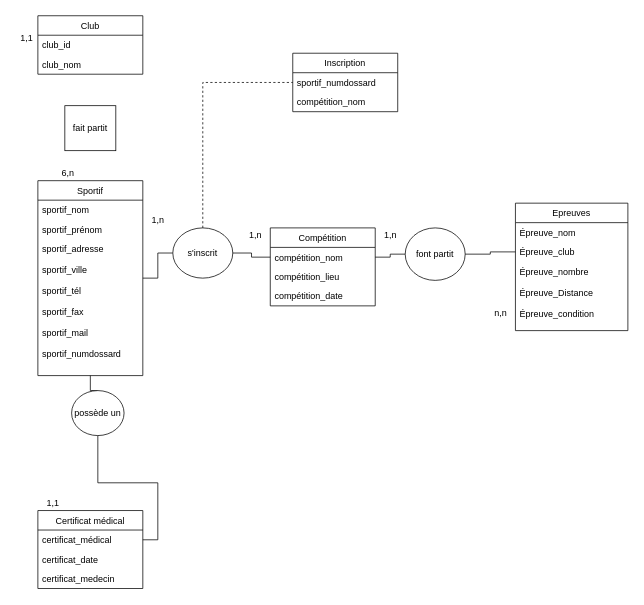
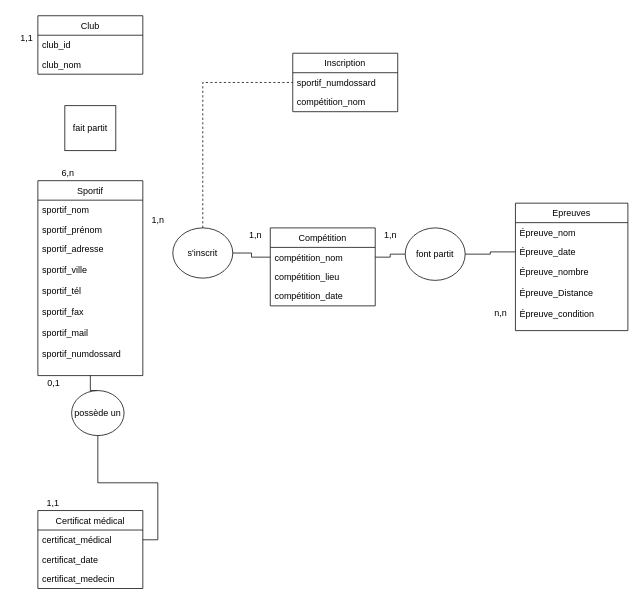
node "Épreuve_club": label "Épreuve_club" -> "Épreuve_date"
edge "s'inscrit" -- "Sportif": removed
node "0,1": added
